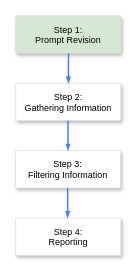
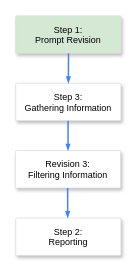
node "Step 2: Gathering Information": label "Step 2: Gathering Information" -> "Step 3: Gathering Information"
node "Step 3: Filtering Information": label "Step 3: Filtering Information" -> "Revision 3: Filtering Information"
node "Step 4: Reporting": label "Step 4: Reporting" -> "Step 2: Reporting"
